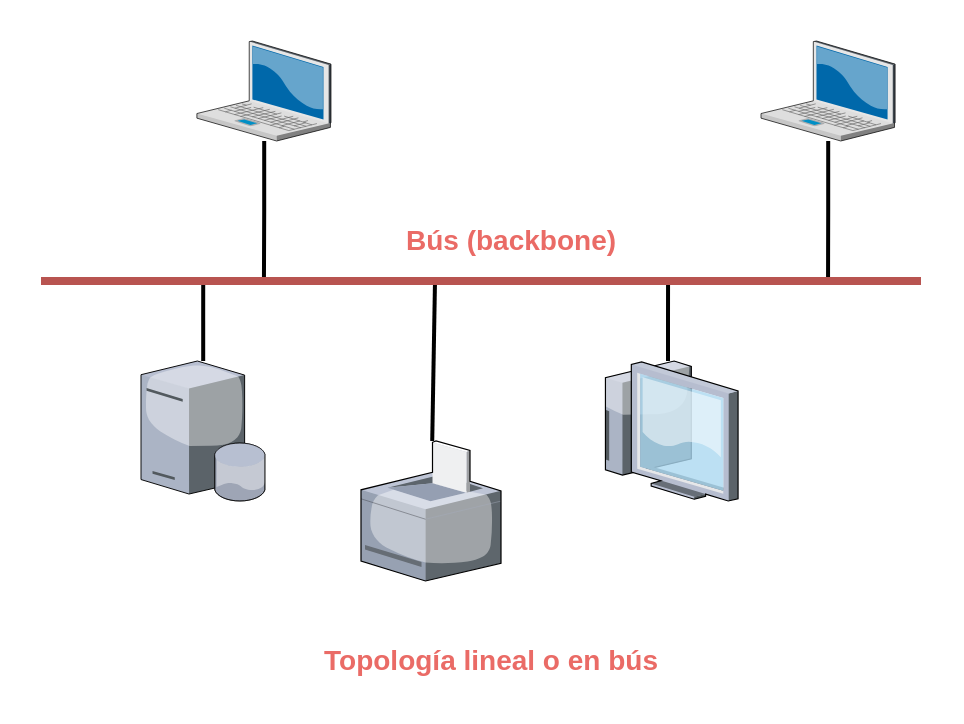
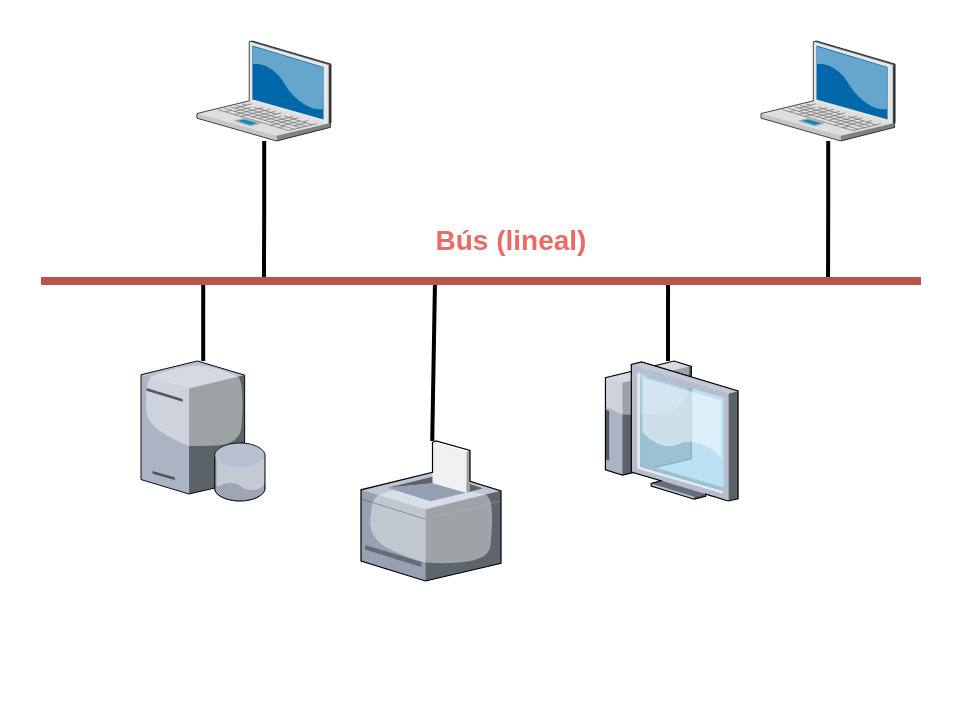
node "Bús (backbone)": label "Bús (backbone)" -> "Bús (lineal)"
node "Topología lineal o en bús": removed
